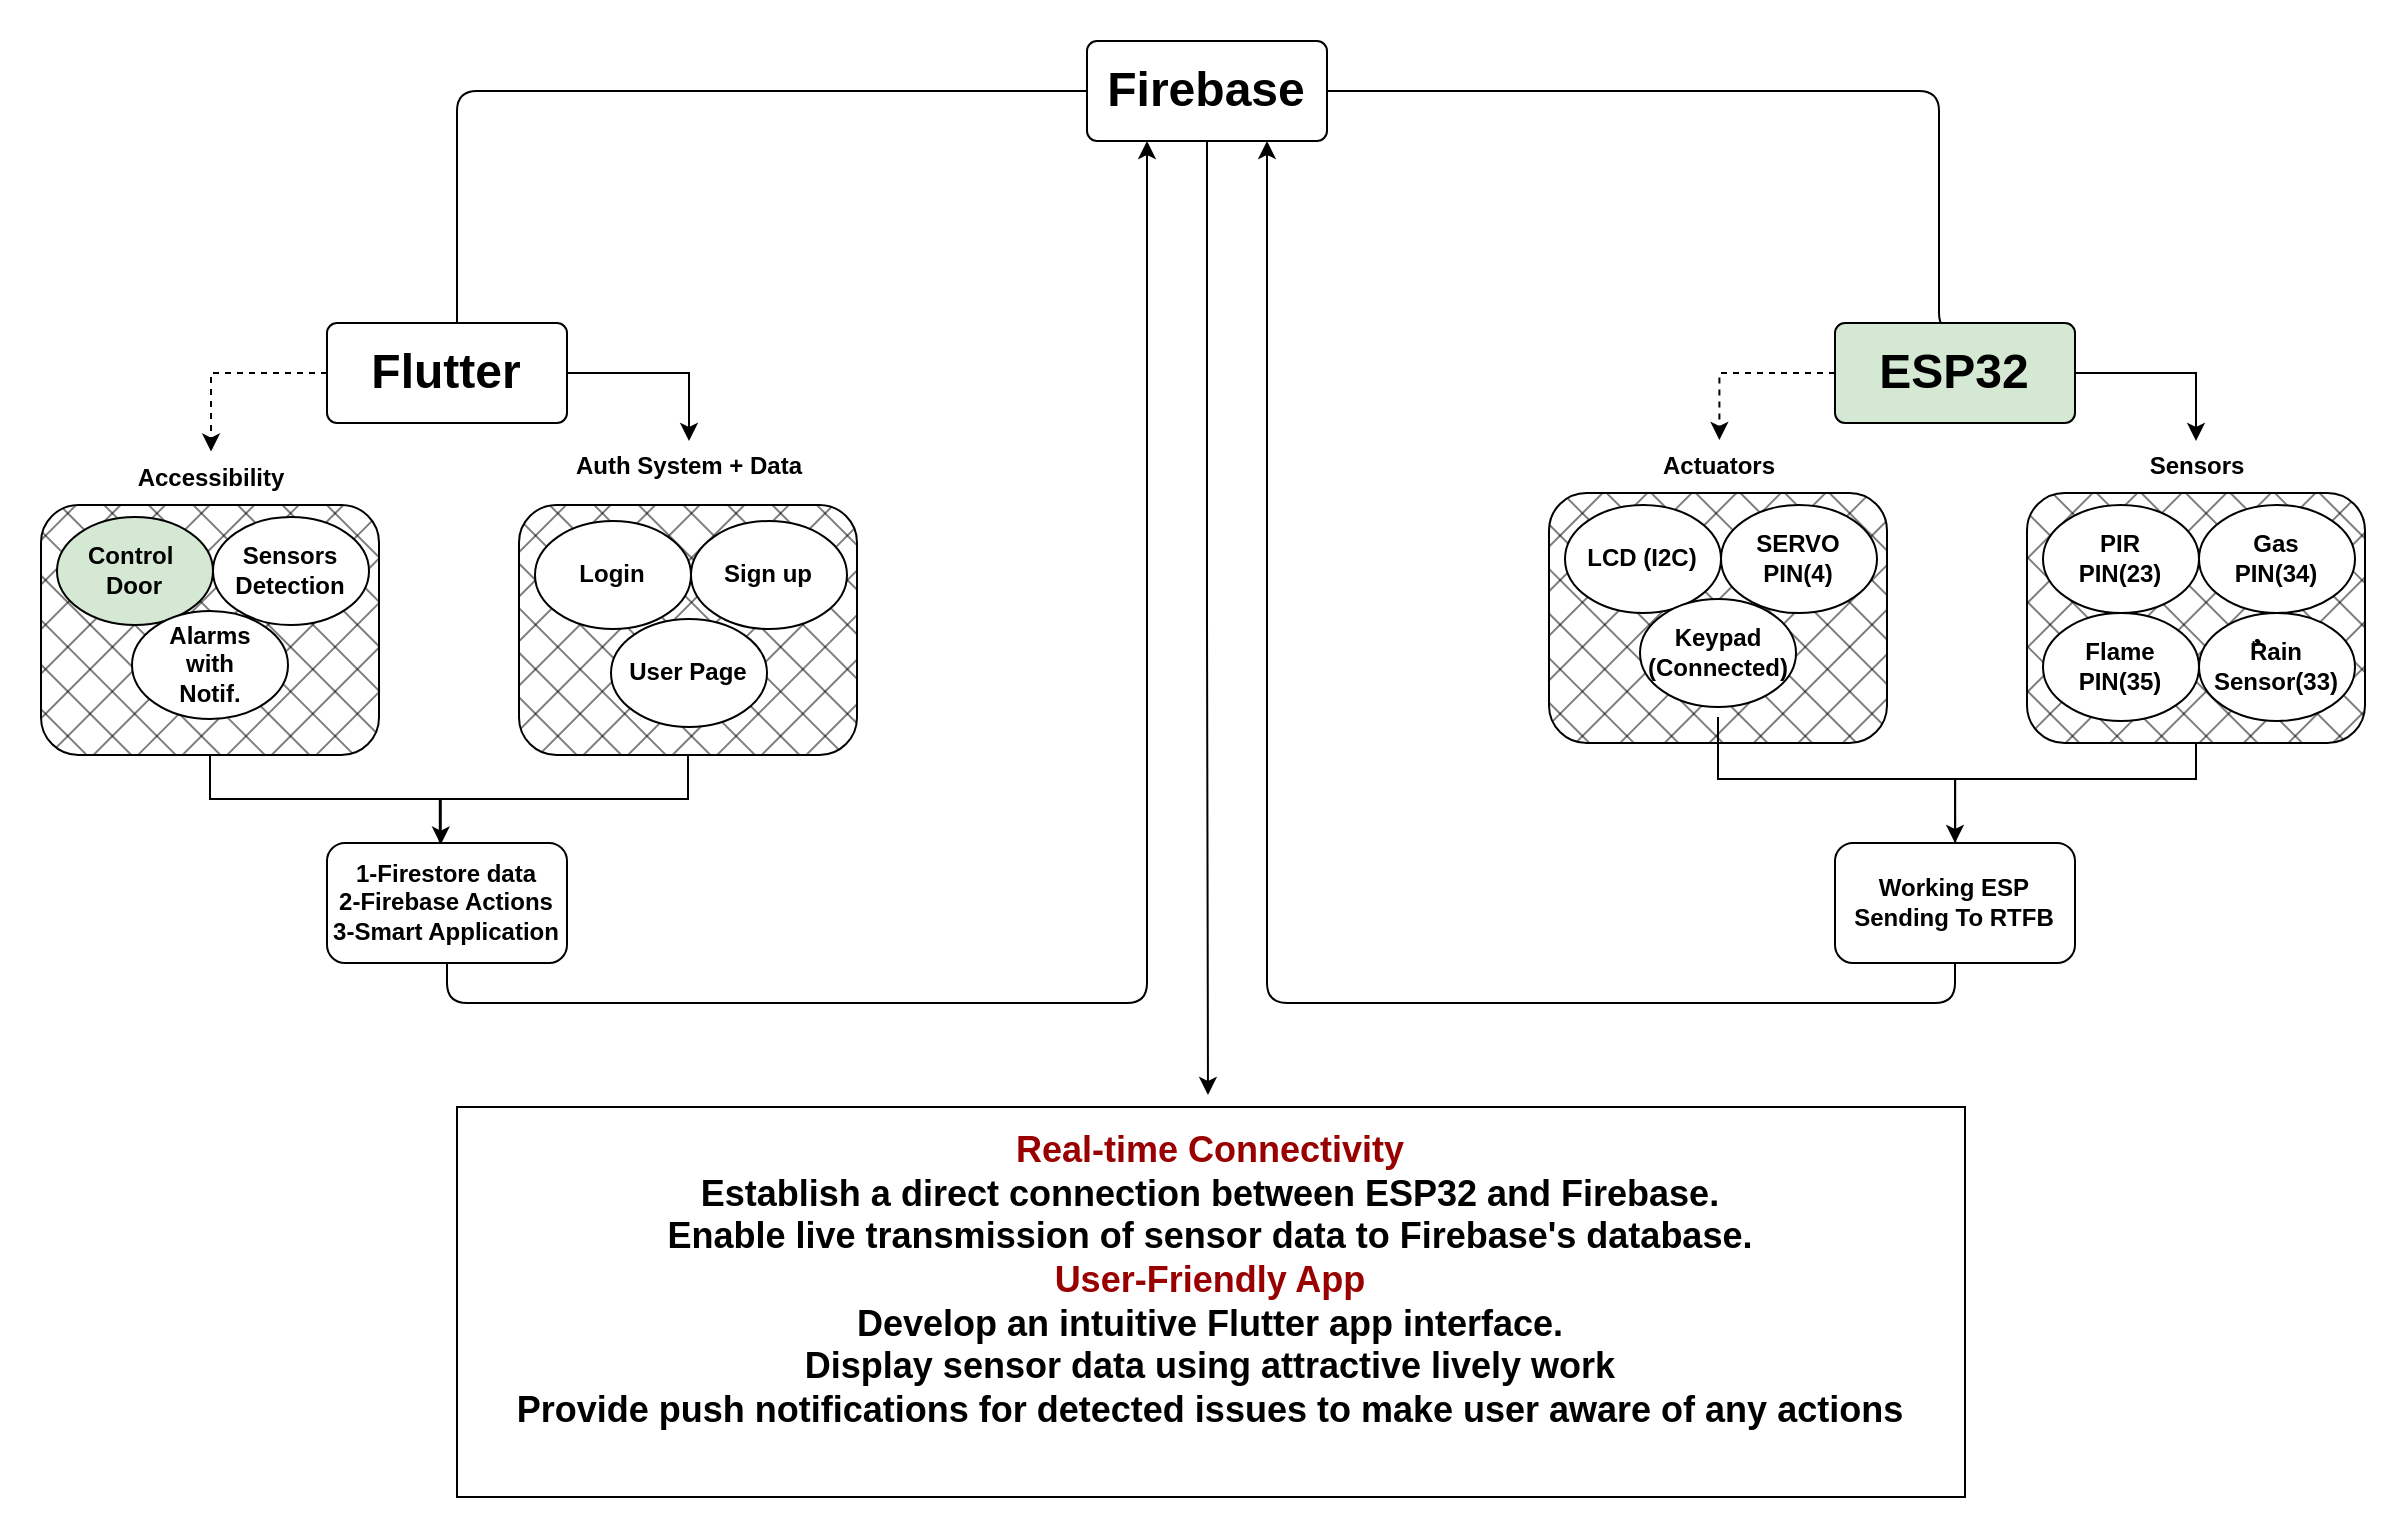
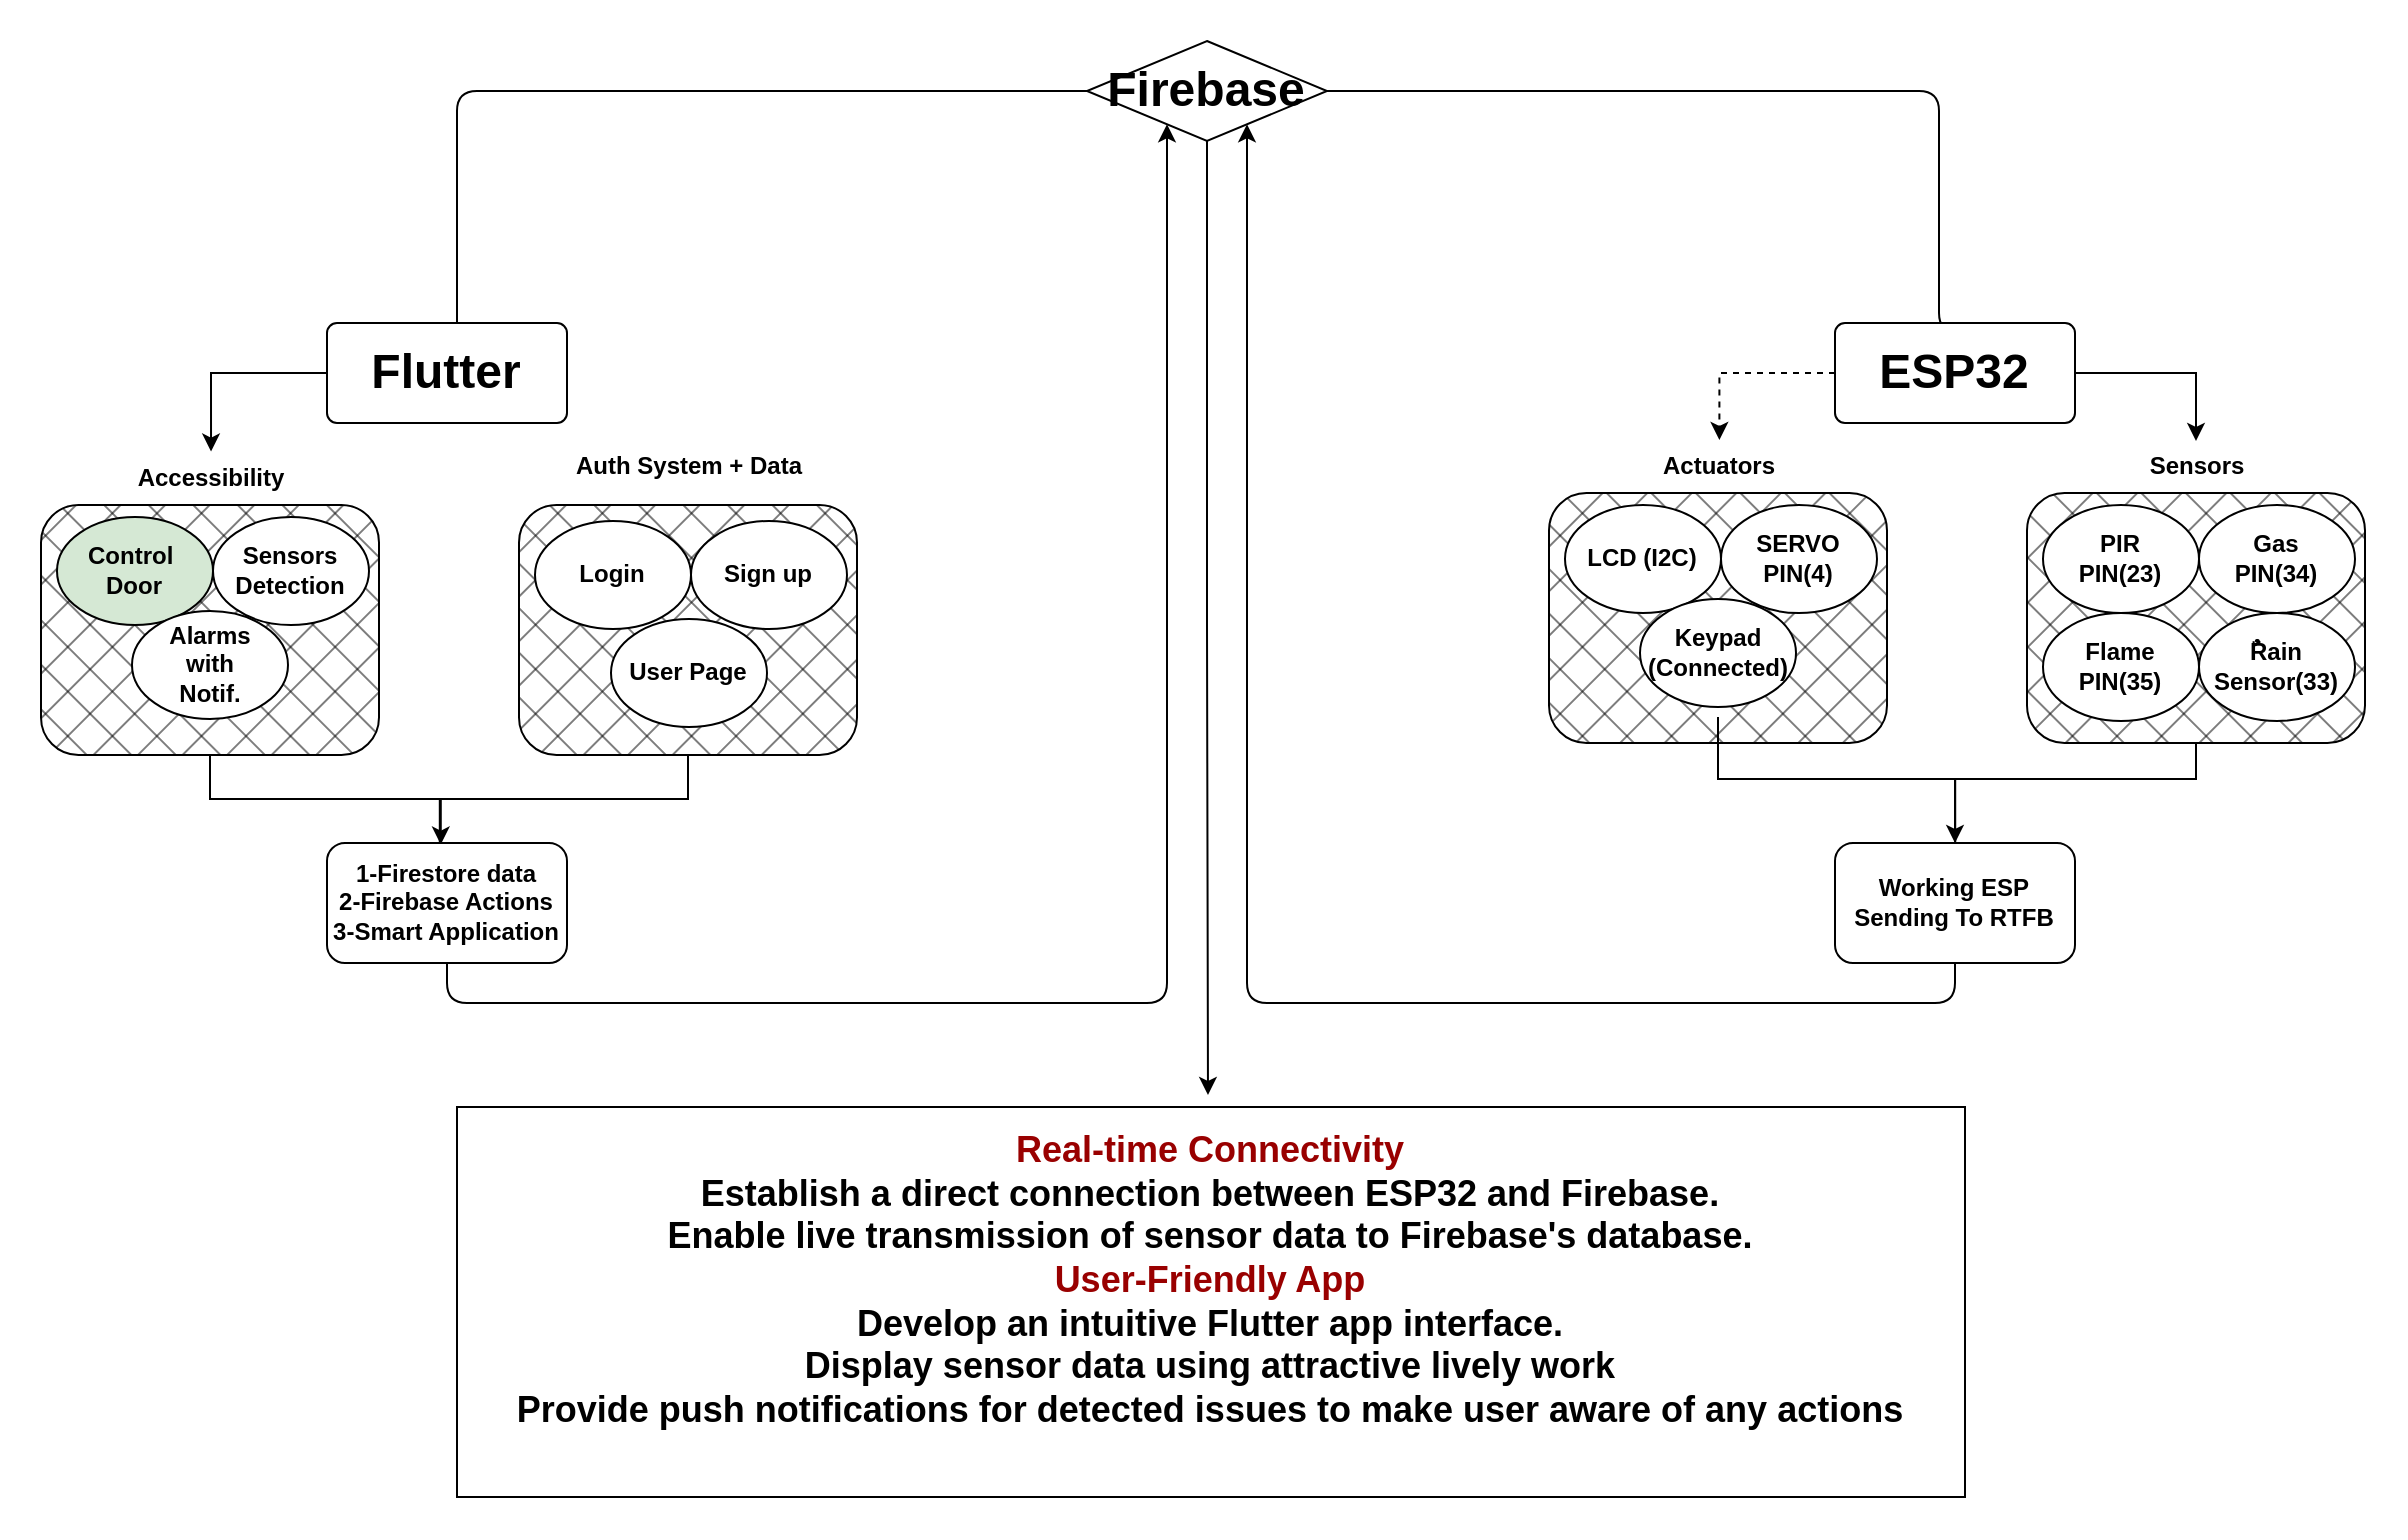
node "Firebase": shape rounded rectangle -> diamond
edge "Flutter" -> "Accessibility": style dashed -> solid
edge "Flutter" -> "Auth System + Data": removed
node "ESP32": fillcolor #d5e8d4 -> #ffffff
